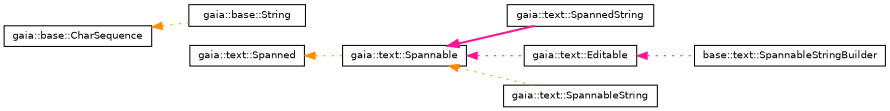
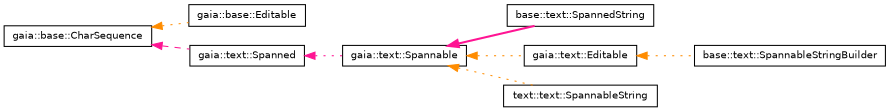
node "gaia::base::String": label "gaia::base::String" -> "gaia::base::Editable"
node "gaia::text::SpannedString": label "gaia::text::SpannedString" -> "base::text::SpannedString"
edge "gaia::text::Spanned" -> "gaia::base::CharSequence": added
edge "gaia::text::Spannable" -> "gaia::text::Spanned": color darkorange -> deeppink
edge "gaia::text::Editable" -> "gaia::text::Spannable": color deeppink -> darkorange
edge "base::text::SpannableStringBuilder" -> "gaia::text::Editable": color deeppink -> darkorange
node "gaia::text::SpannableString": label "gaia::text::SpannableString" -> "text::text::SpannableString"
